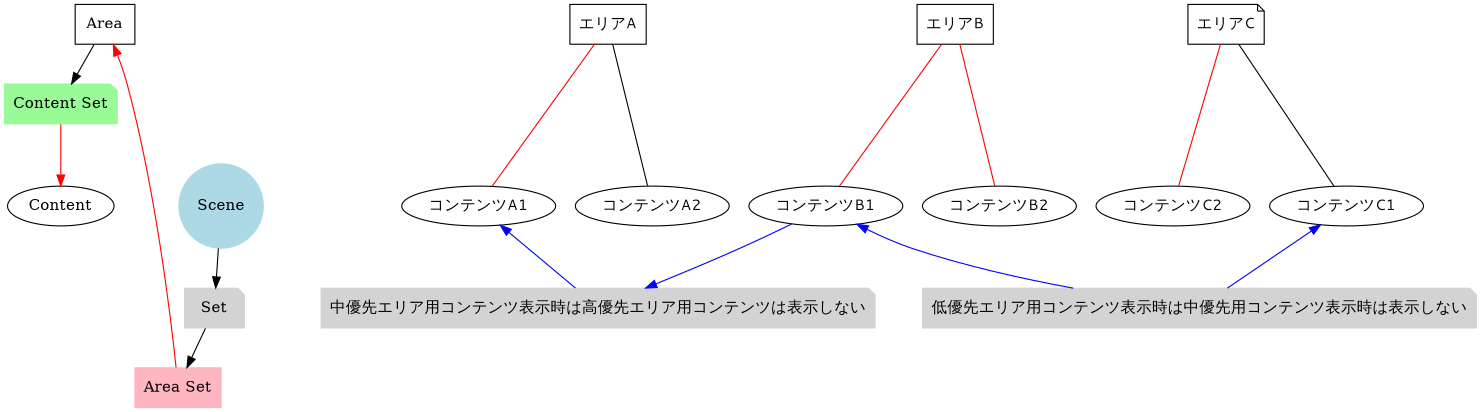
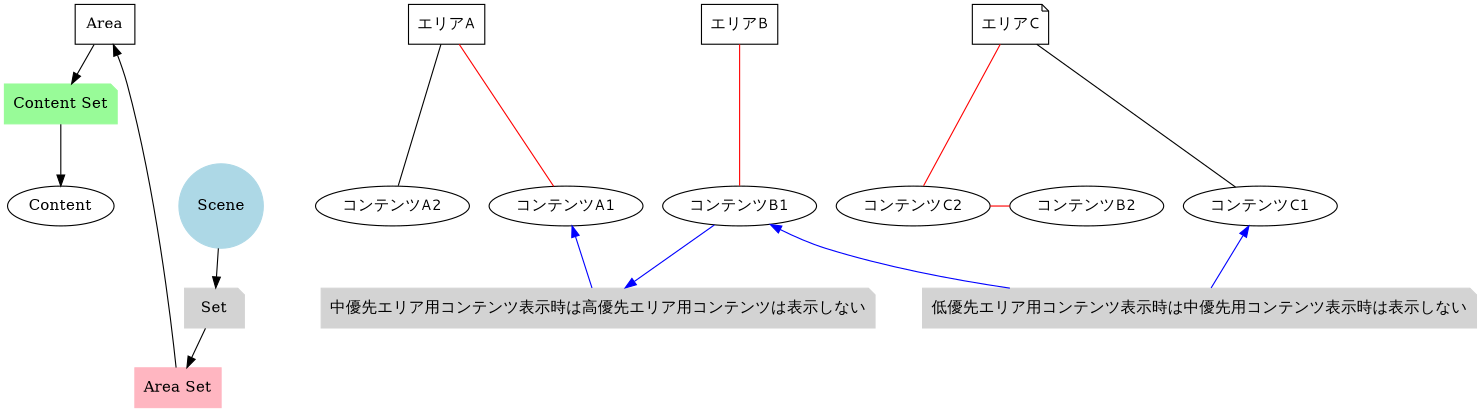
edge "エリアB" -- "コンテンツB2": now "コンテンツC2" -- "コンテンツB2"
edge "Content Set" -> "Content": color red -> black
edge "Area Set" -> "Area": color red -> black
